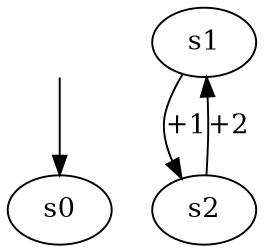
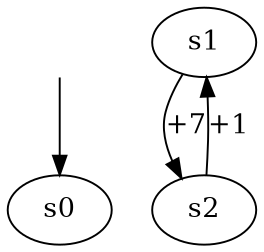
edge "s1" -> "s2": label "+1" -> "+7"
edge "s2" -> "s1": label "+2" -> "+1"
